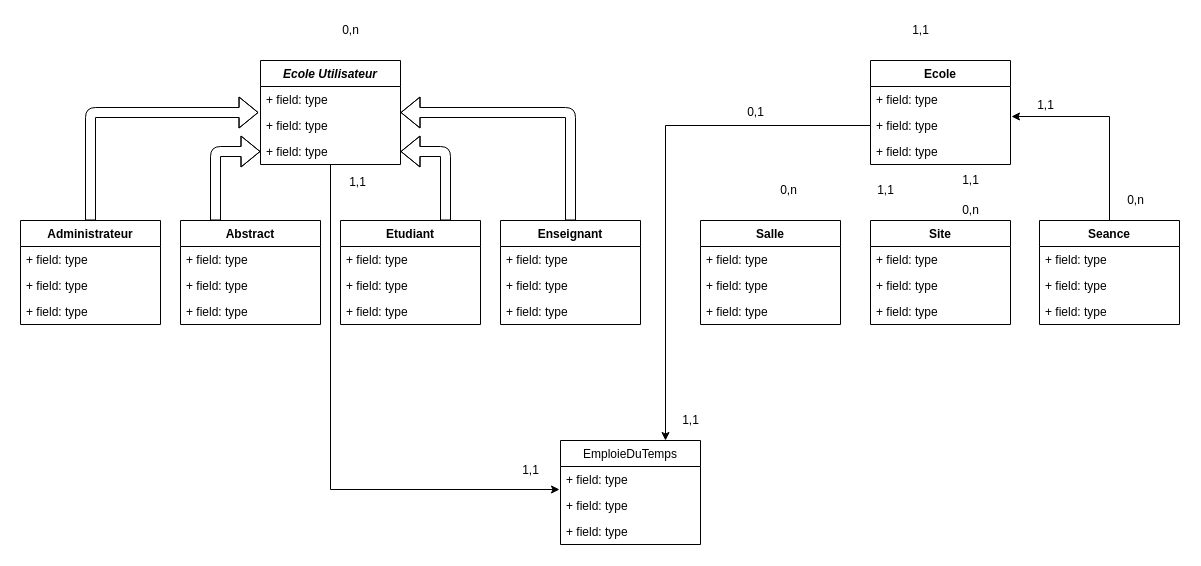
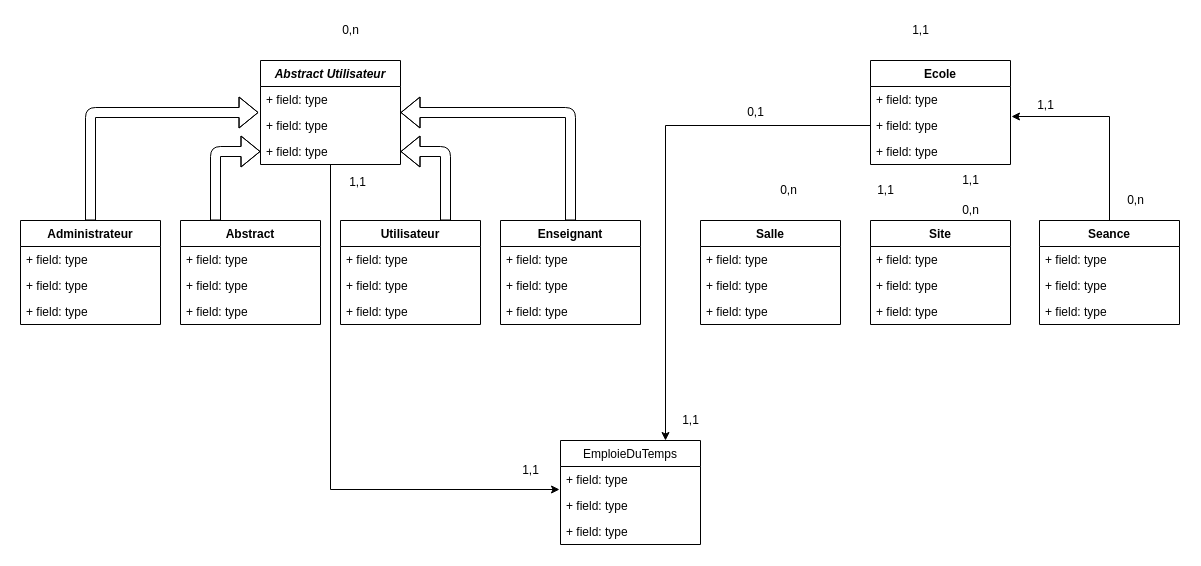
node "Ecole Utilisateur": label "Ecole Utilisateur" -> "Abstract Utilisateur"
node "Etudiant": label "Etudiant" -> "Utilisateur"
